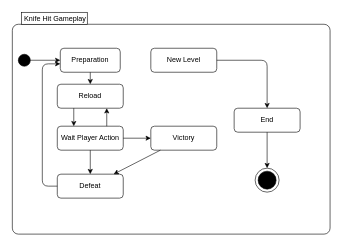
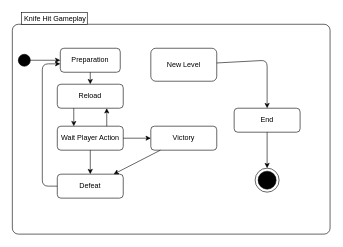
node "New Level": size 66x24 -> 66x33
